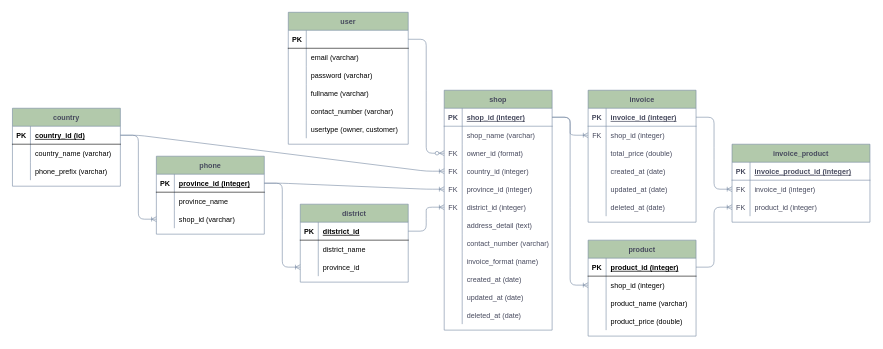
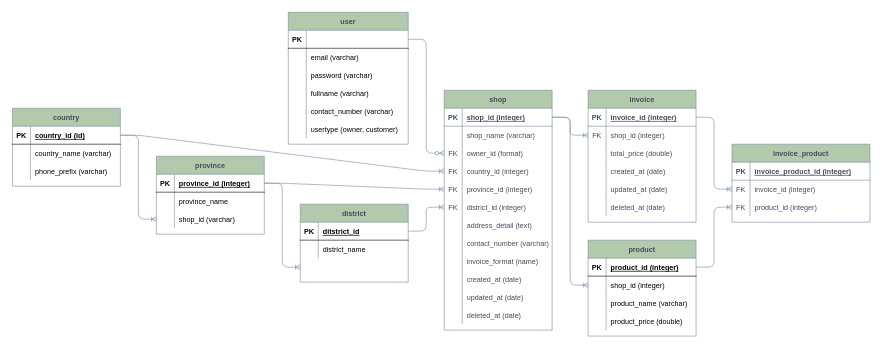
node "phone": label "phone" -> "province"
node "province_id": removed
